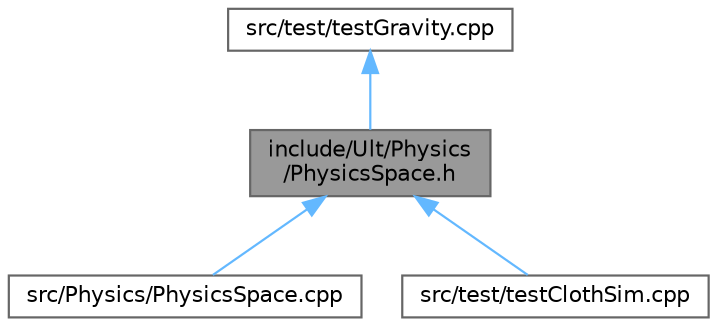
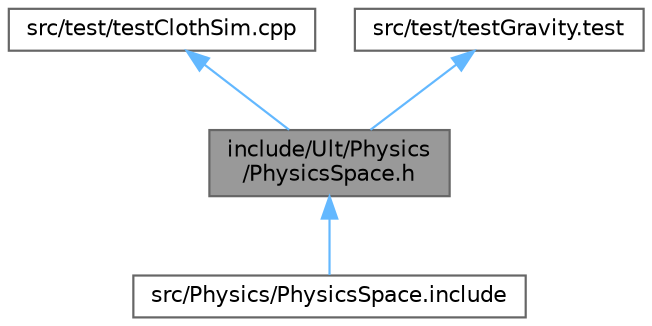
node "src/test/testGravity.cpp": label "src/test/testGravity.cpp" -> "src/test/testGravity.test"
edge "src/test/testClothSim.cpp" -> "include/Ult/Physics /PhysicsSpace.h": reversed
node "src/Physics/PhysicsSpace.cpp": label "src/Physics/PhysicsSpace.cpp" -> "src/Physics/PhysicsSpace.include"
